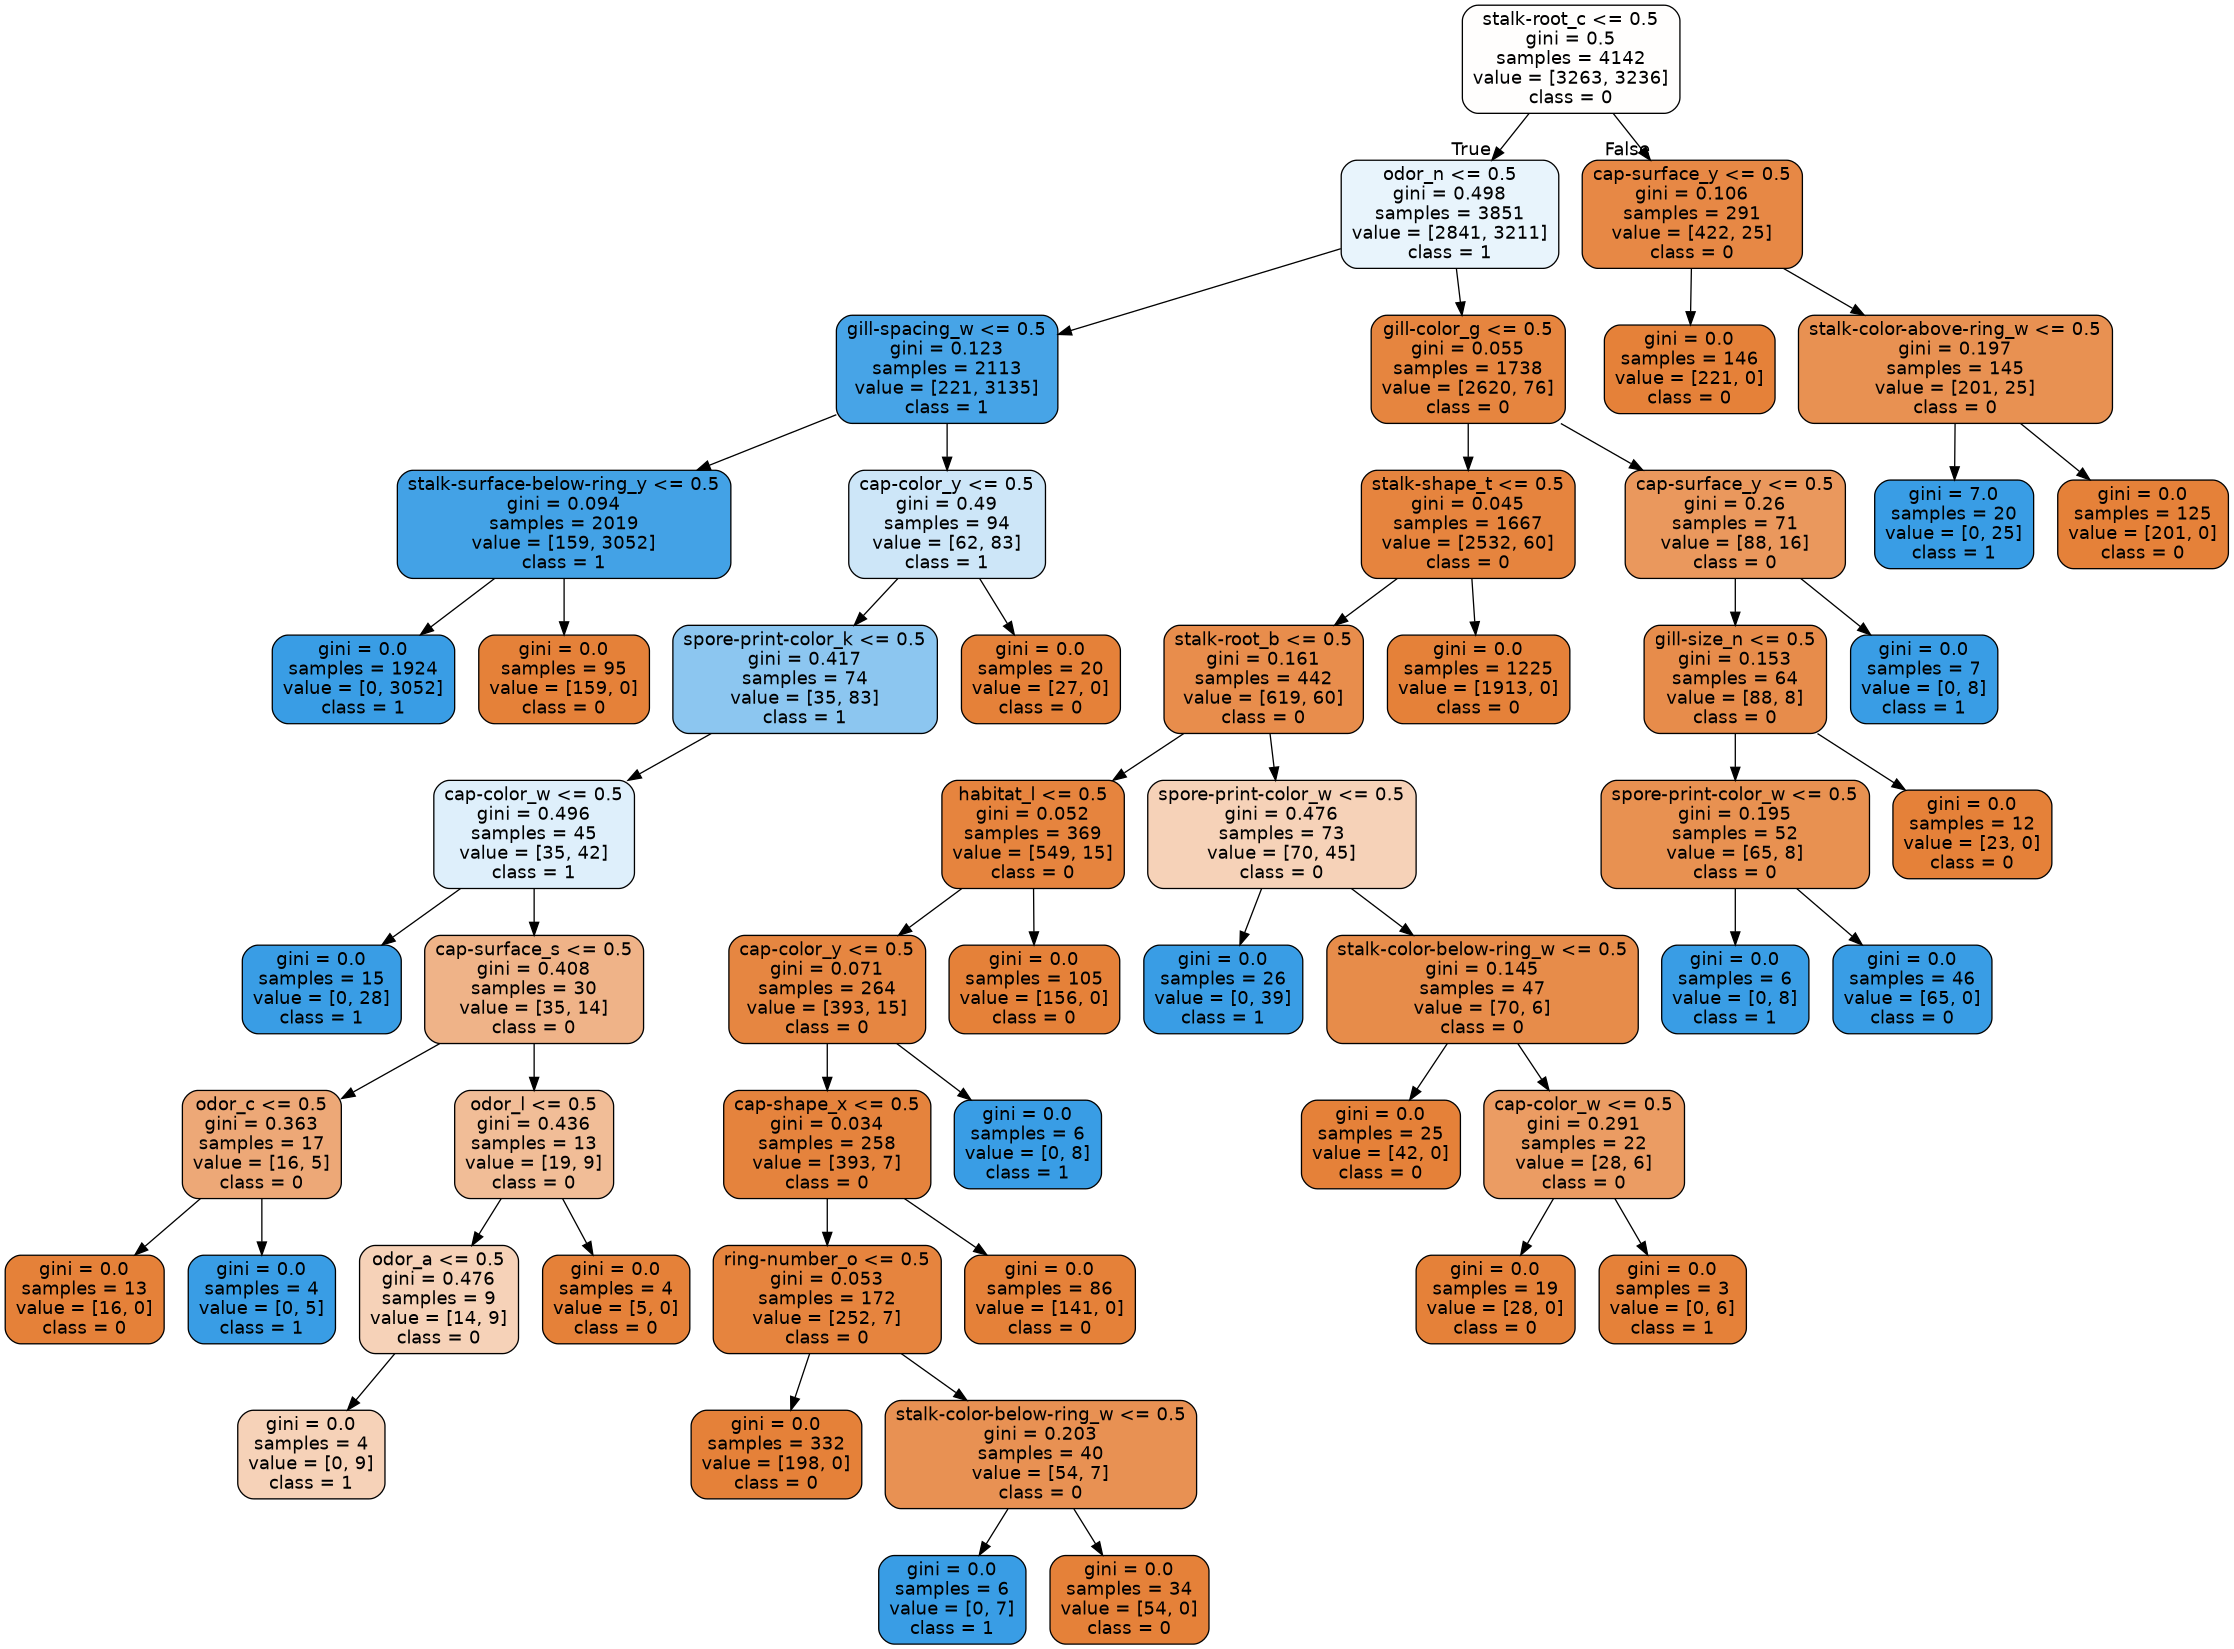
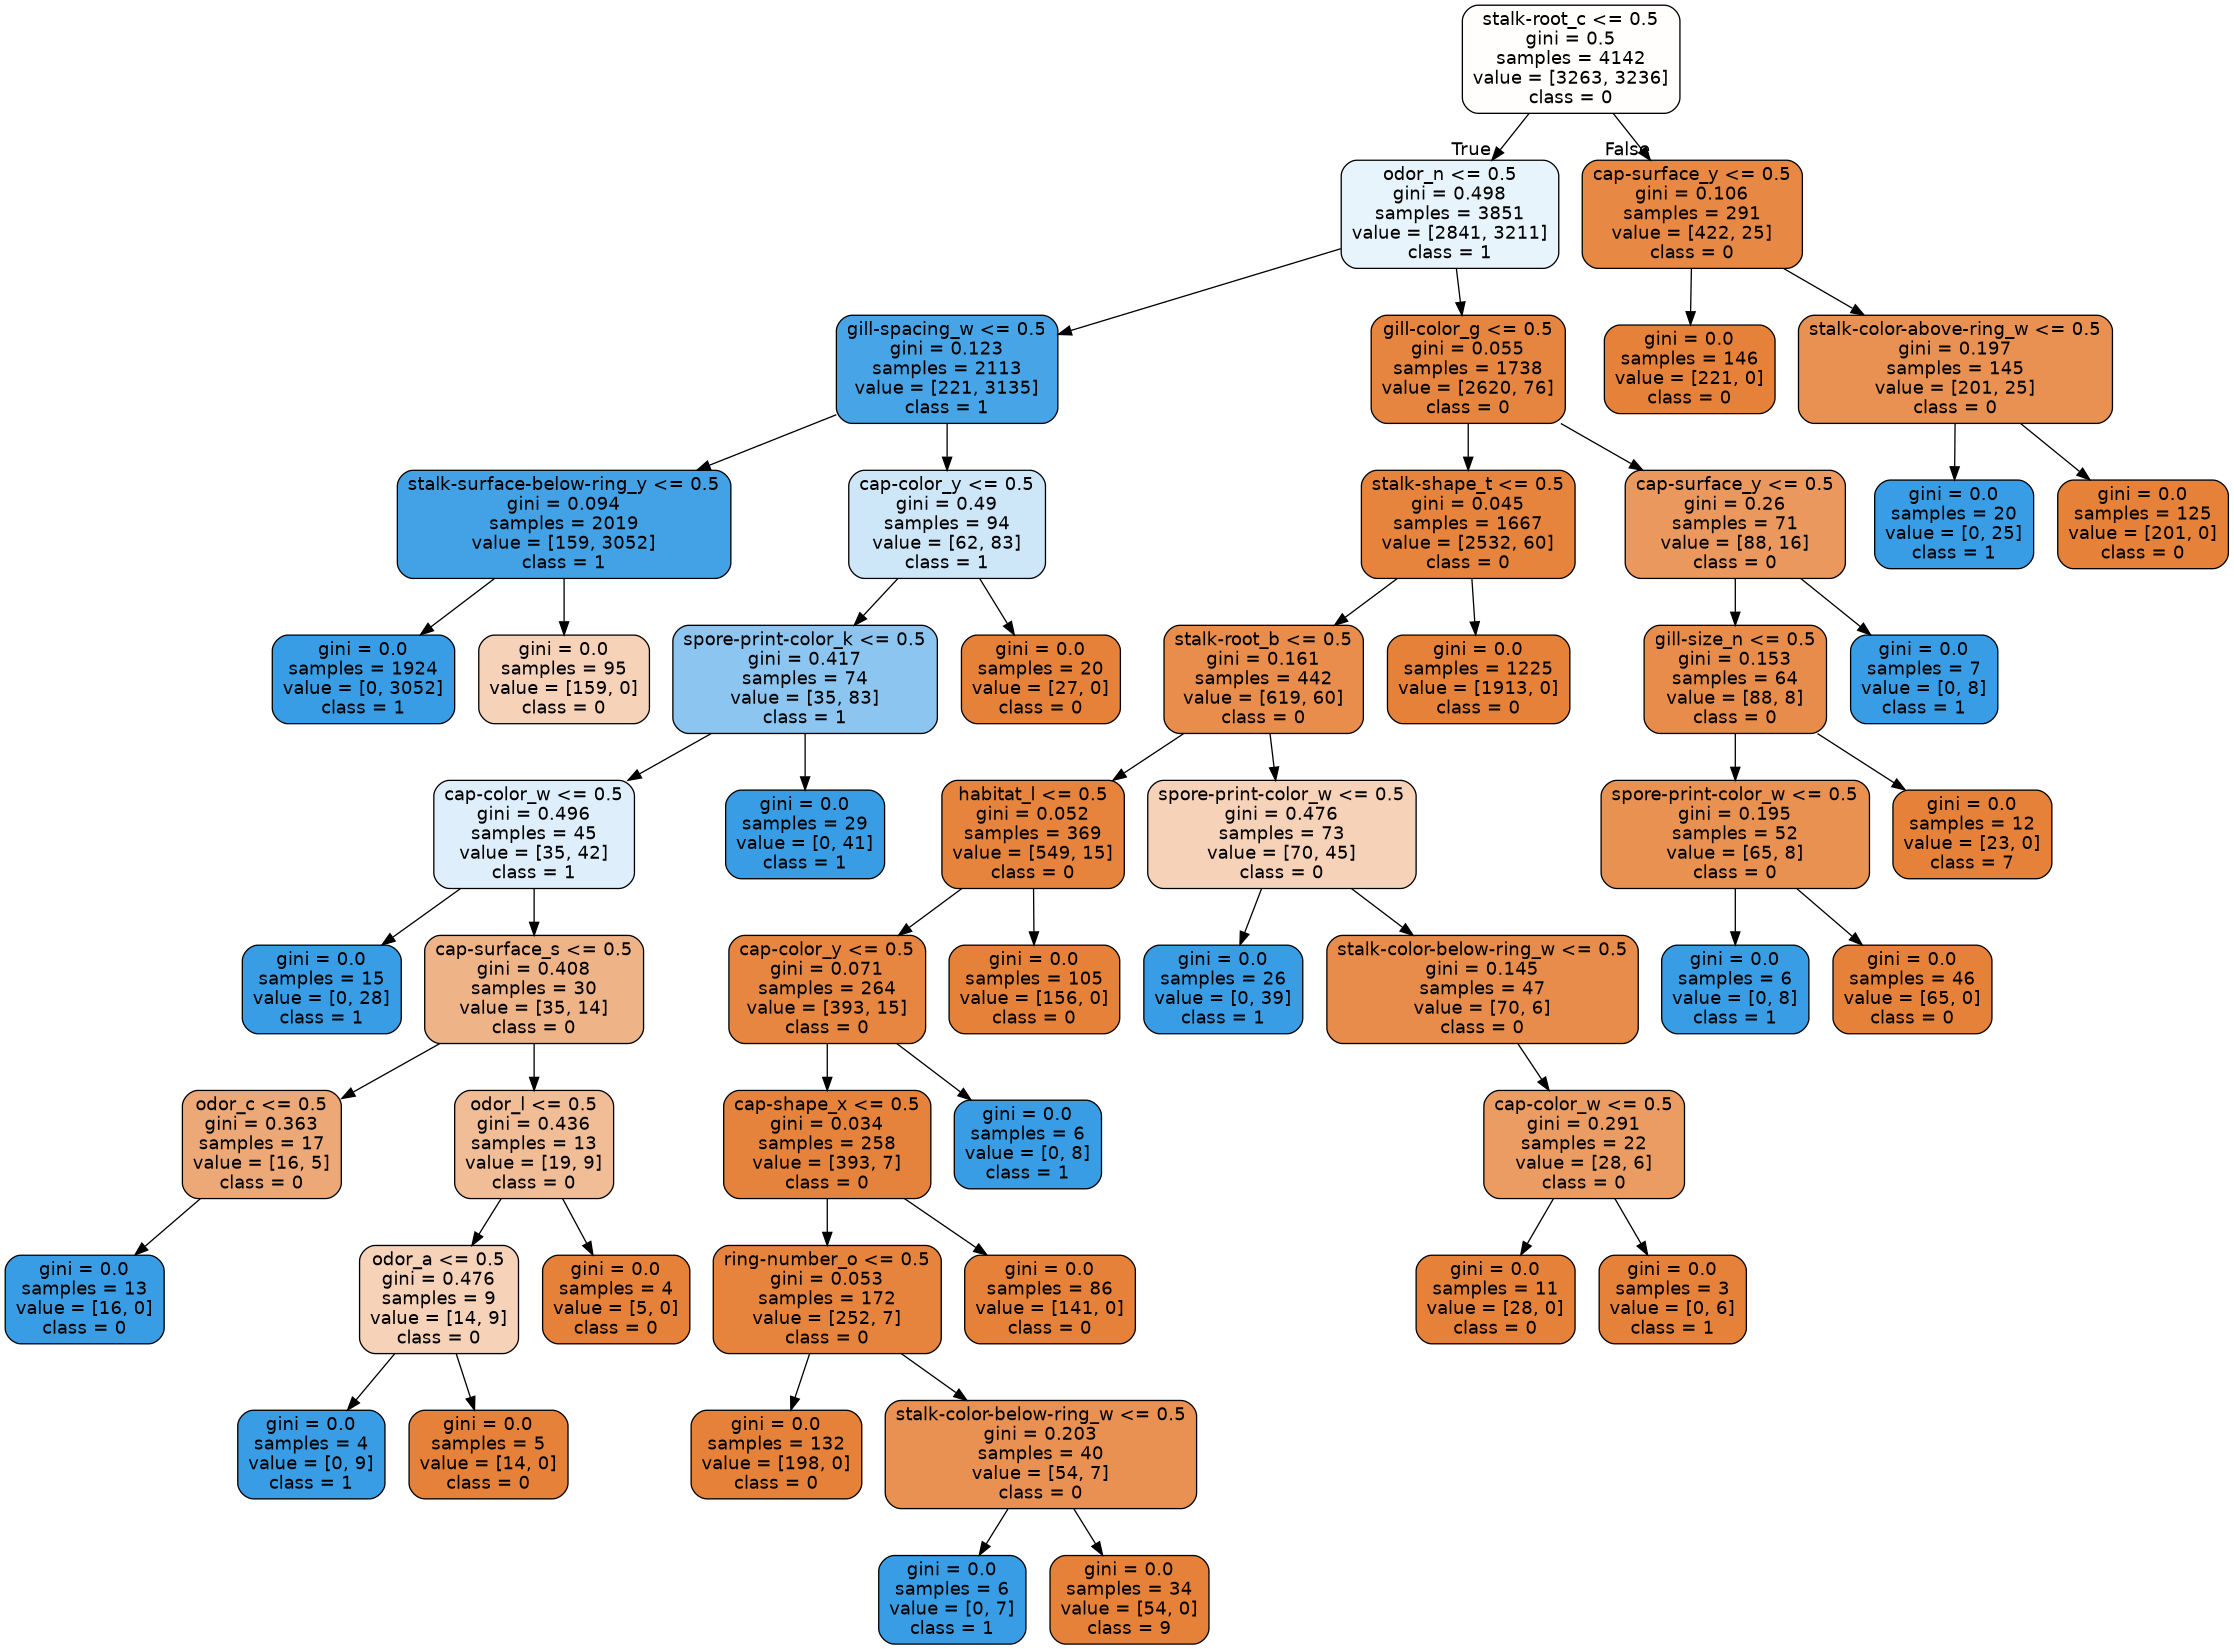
node "gini = 7.0 samples = 20 value = [0, 25] class = 1": label "gini = 7.0 samples = 20 value = [0, 25] class = 1" -> "gini = 0.0 samples = 20 value = [0, 25] class = 1"
node "gini = 0.0 samples = 95 value = [159, 0] class = 0": fillcolor #e58139 -> #f6d2b8
node "gini = 0.0 samples = 29 value = [0, 41] class = 1": added
node "gini = 0.0 samples = 12 value = [23, 0] class = 0": label "gini = 0.0 samples = 12 value = [23, 0] class = 0" -> "gini = 0.0 samples = 12 value = [23, 0] class = 7"
node "gini = 0.0 samples = 46 value = [65, 0] class = 0": fillcolor #399de5 -> #e58139
node "gini = 0.0 samples = 25 value = [42, 0] class = 0": removed
node "gini = 0.0 samples = 13 value = [16, 0] class = 0": fillcolor #e58139 -> #399de5
node "gini = 0.0 samples = 4 value = [0, 5] class = 1": removed
node "gini = 0.0 samples = 19 value = [28, 0] class = 0": label "gini = 0.0 samples = 19 value = [28, 0] class = 0" -> "gini = 0.0 samples = 11 value = [28, 0] class = 0"
node "gini = 0.0 samples = 4 value = [0, 9] class = 1": fillcolor #f6d2b8 -> #399de5
node "gini = 0.0 samples = 5 value = [14, 0] class = 0": added
node "gini = 0.0 samples = 332 value = [198, 0] class = 0": label "gini = 0.0 samples = 332 value = [198, 0] class = 0" -> "gini = 0.0 samples = 132 value = [198, 0] class = 0"
node "gini = 0.0 samples = 34 value = [54, 0] class = 0": label "gini = 0.0 samples = 34 value = [54, 0] class = 0" -> "gini = 0.0 samples = 34 value = [54, 0] class = 9"
